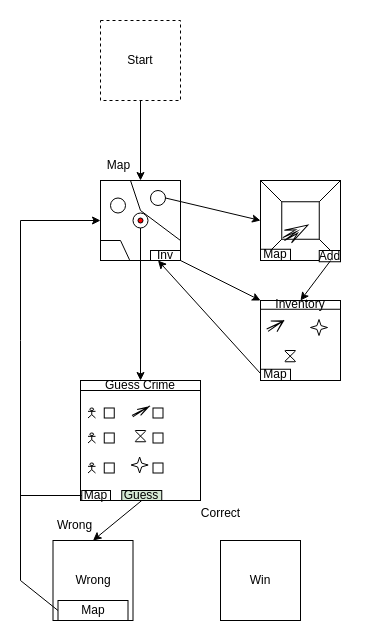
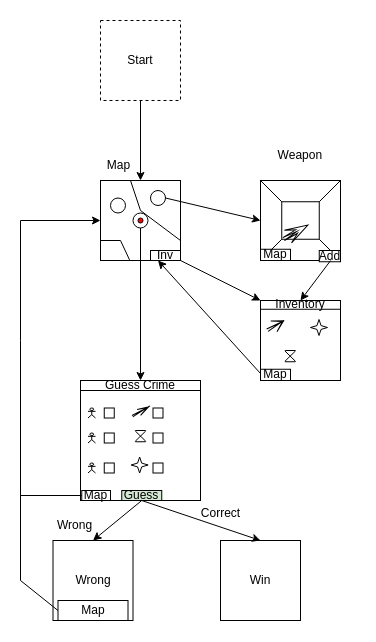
node "Weapon": added
edge "Guess" -> "Win": added
